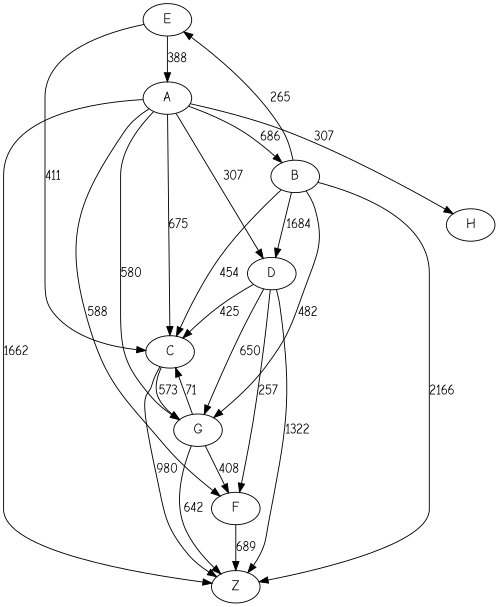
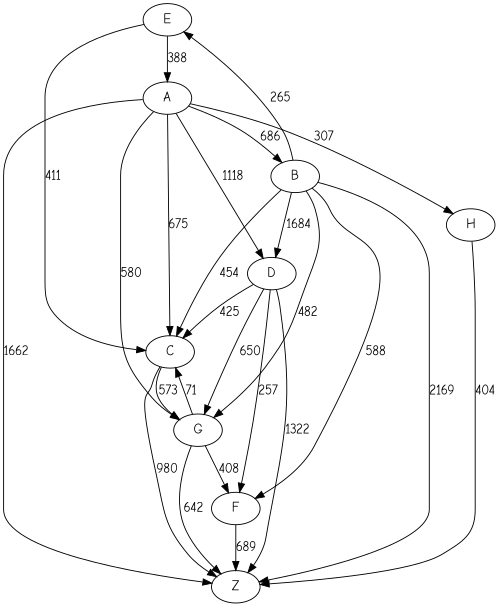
edge "A" -> "D": label "307" -> "1118"
edge "A" -> "F": now "B" -> "F"
edge "B" -> "Z": label "2166" -> "2169"
edge "H" -> "Z": added, label "404"
